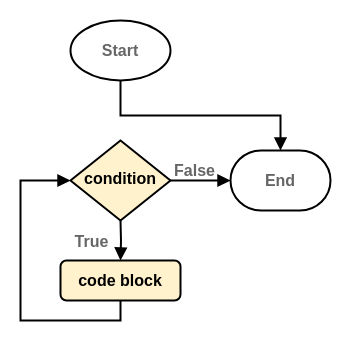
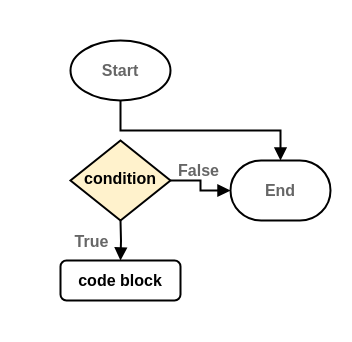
node "Start": moved (121, 51) -> (121, 71)
node "End": moved (281, 181) -> (281, 191)
node "code block": fillcolor #fff2cc -> #ffffff
edge "code block" -> "condition": removed
